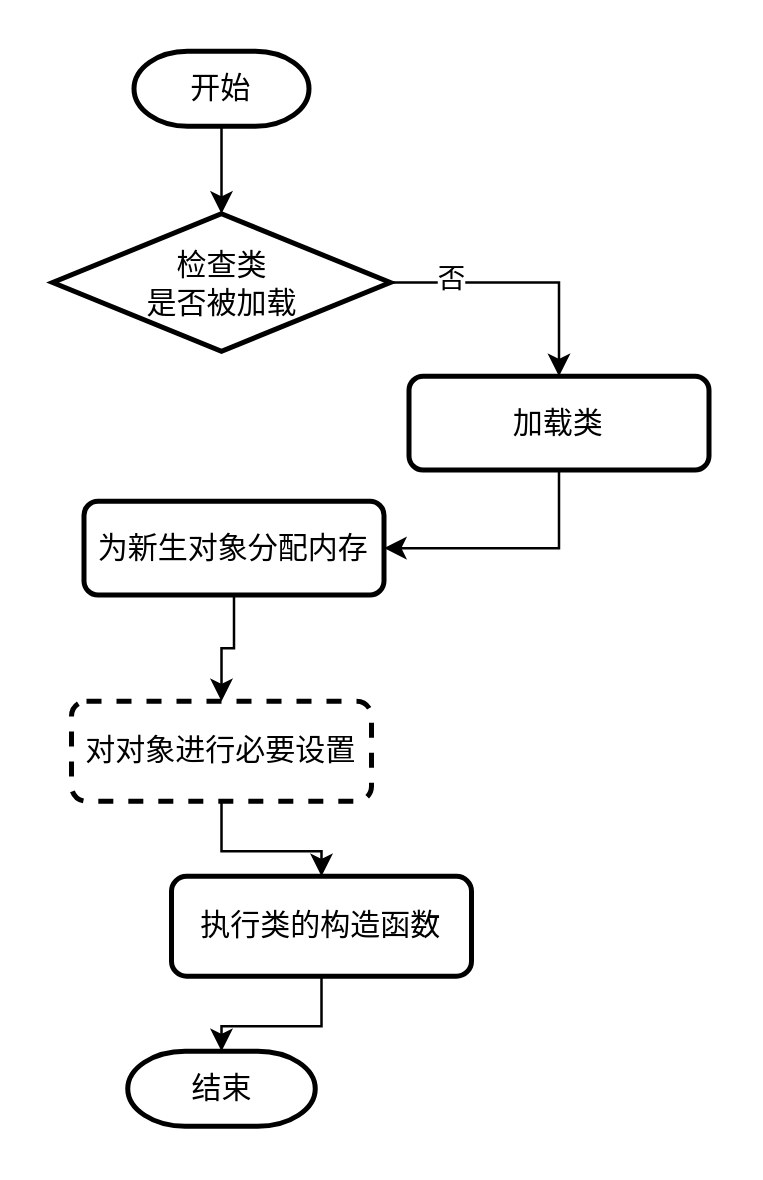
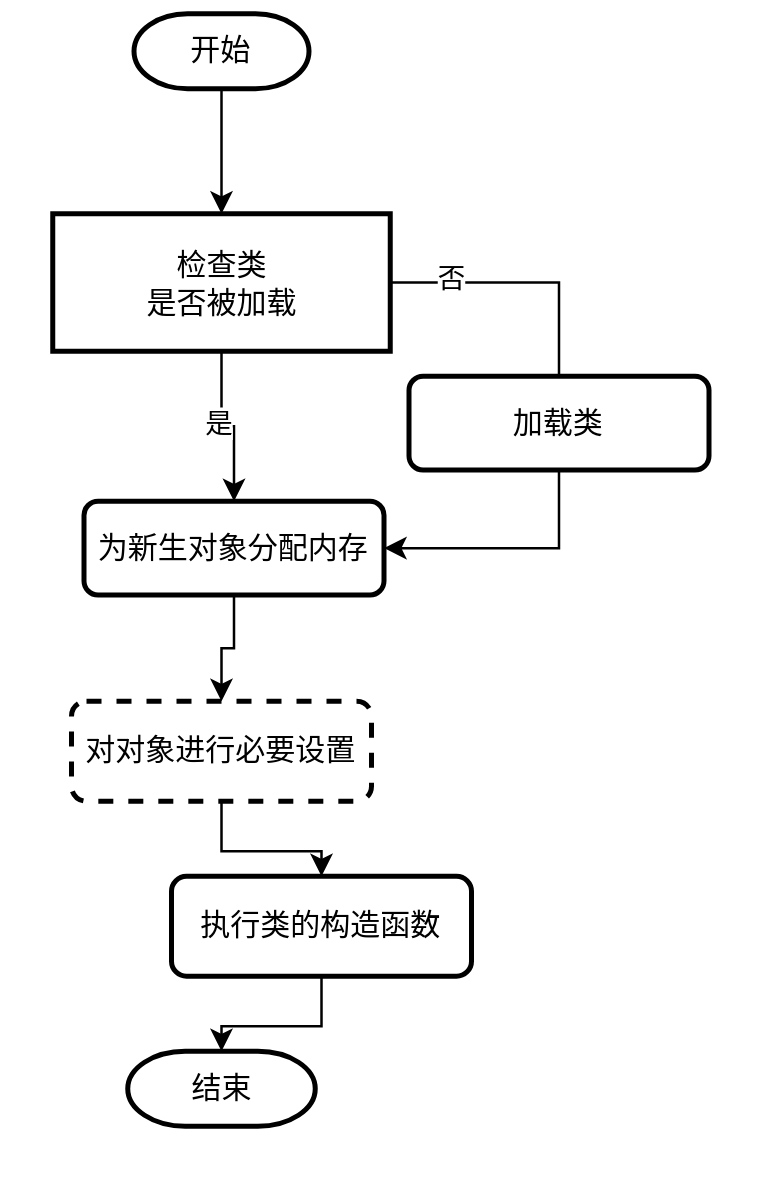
node "开始": moved (221, 89) -> (221, 51)
node "检查类 是否被加载": shape diamond -> rectangle
edge "检查类 是否被加载" -> "加载类": arrowhead classic -> none
edge "检查类 是否被加载" -> "为新生对象分配内存": added, label "是"
